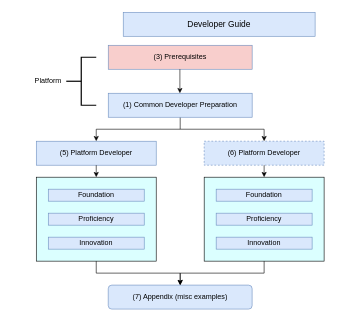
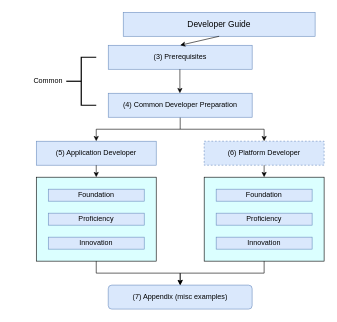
edge "Developer Guide" -> "(3) Prerequisites": added
node "(3) Prerequisites": fillcolor #f8cecc -> #dae8fc
node "Platform": label "Platform" -> "Common"
node "(1) Common Developer Preparation": label "(1) Common Developer Preparation" -> "(4) Common Developer Preparation"
node "(5) Platform Developer": label "(5) Platform Developer" -> "(5) Application Developer"
